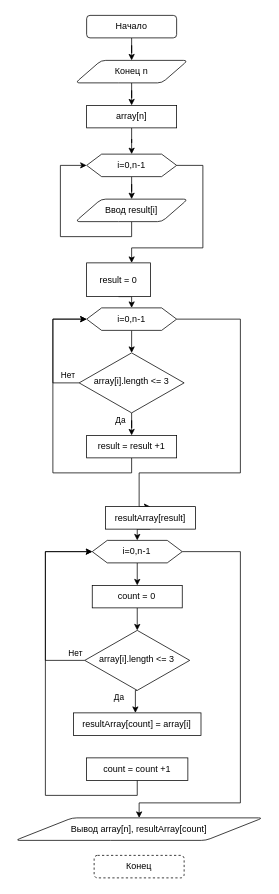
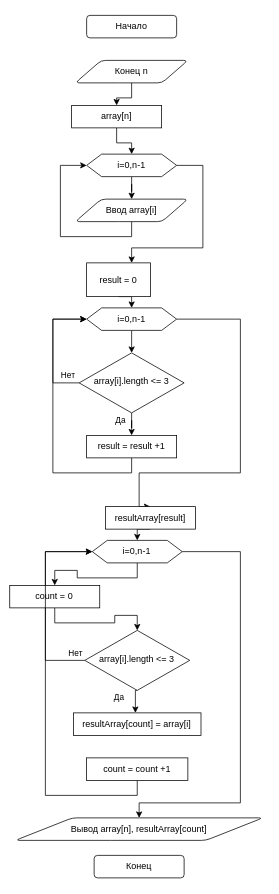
edge "Начало" -> "Конец n": removed
node "array[n]": moved (132, 117) -> (117, 117)
node "Ввод result[i]": label "Ввод result[i]" -> "Ввод array[i]"
node "count = 0": moved (137, 597) -> (55, 597)
node "Конец": style dashed -> solid
